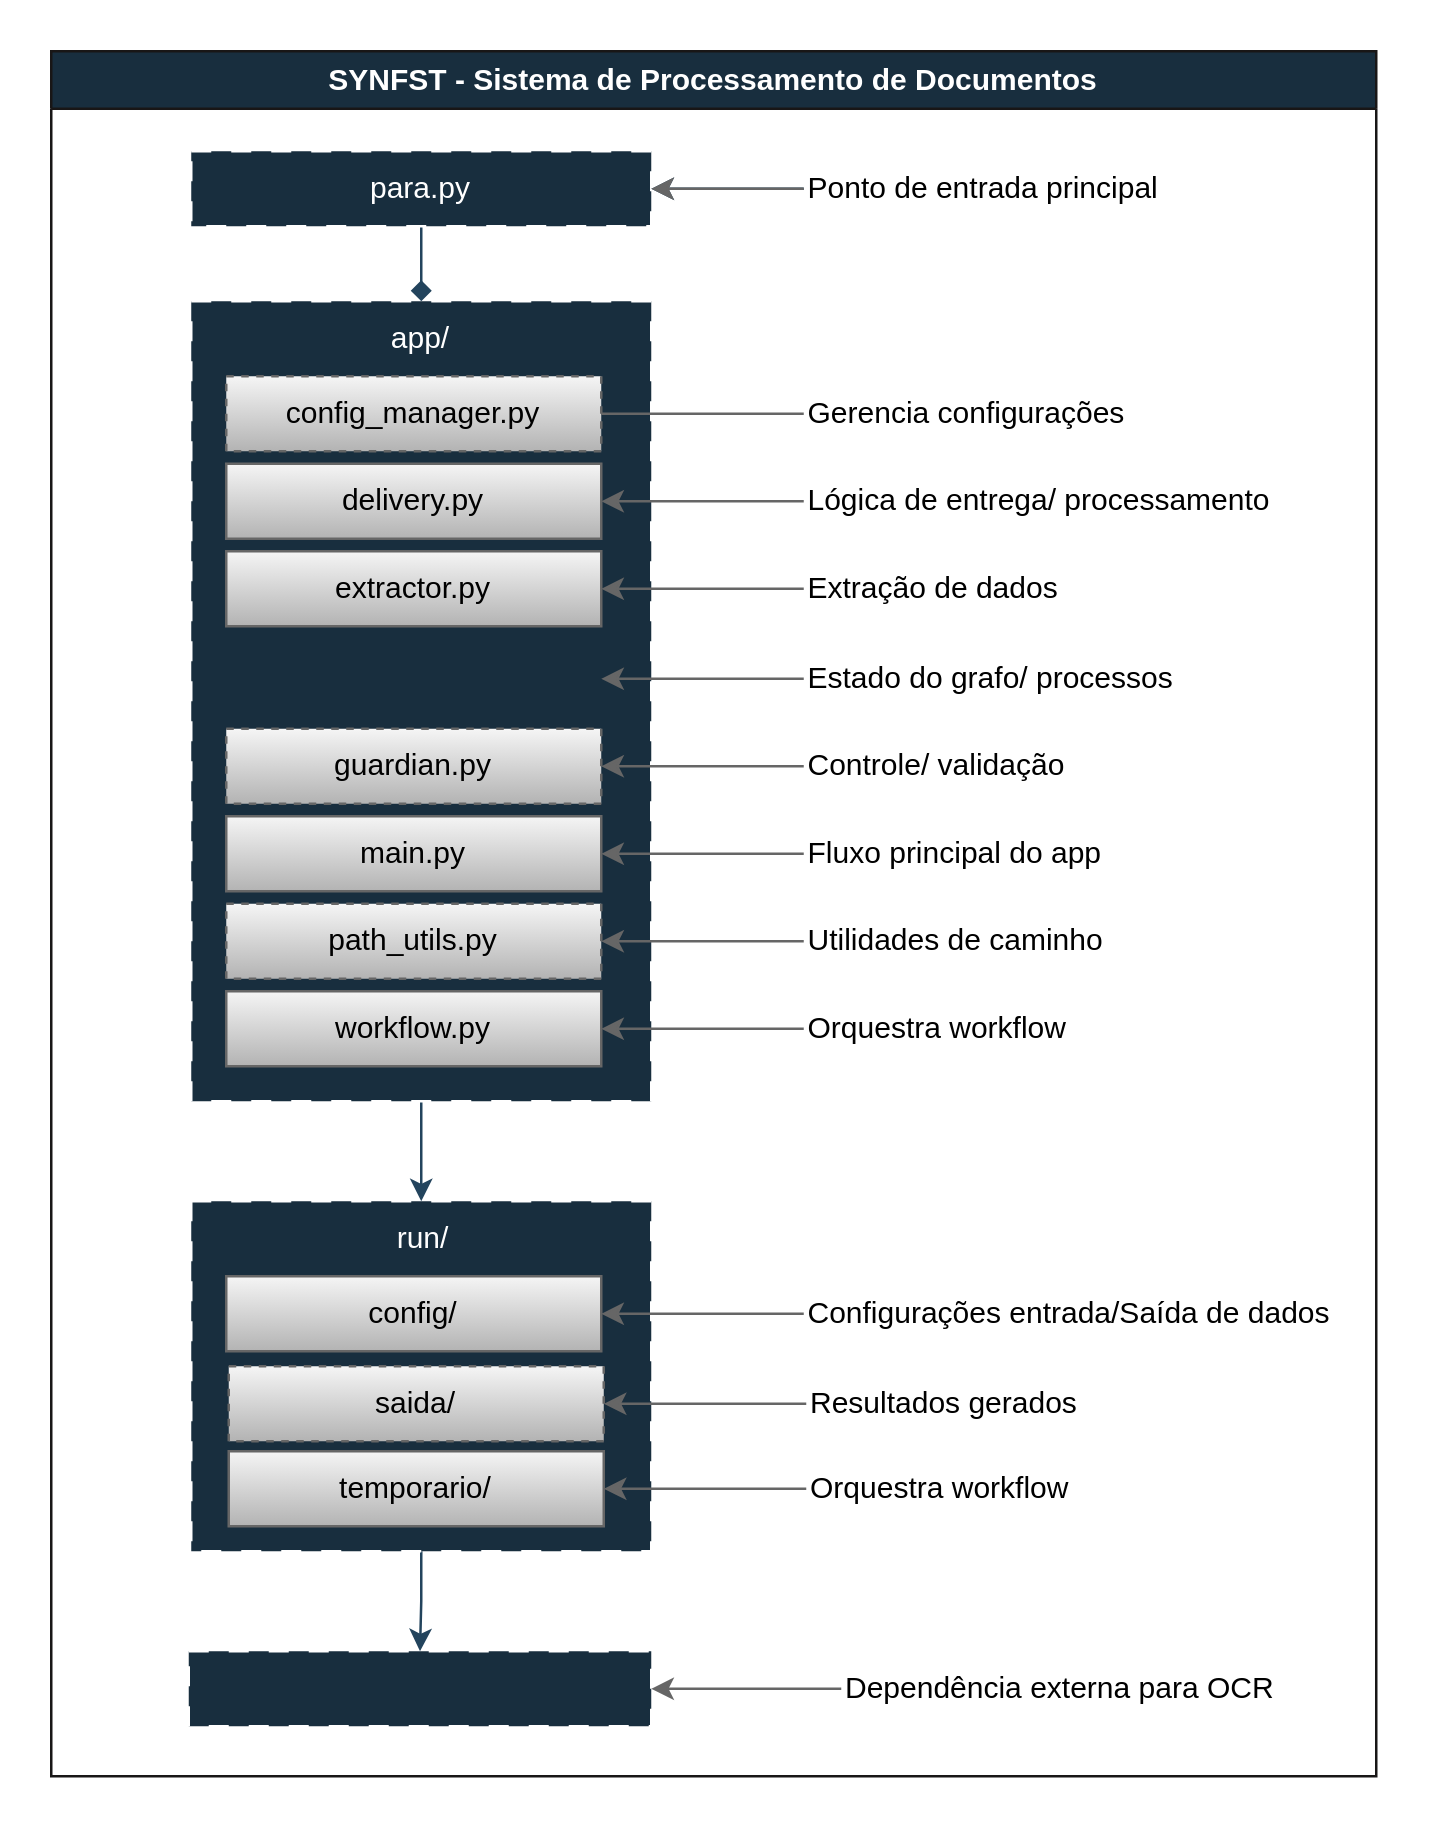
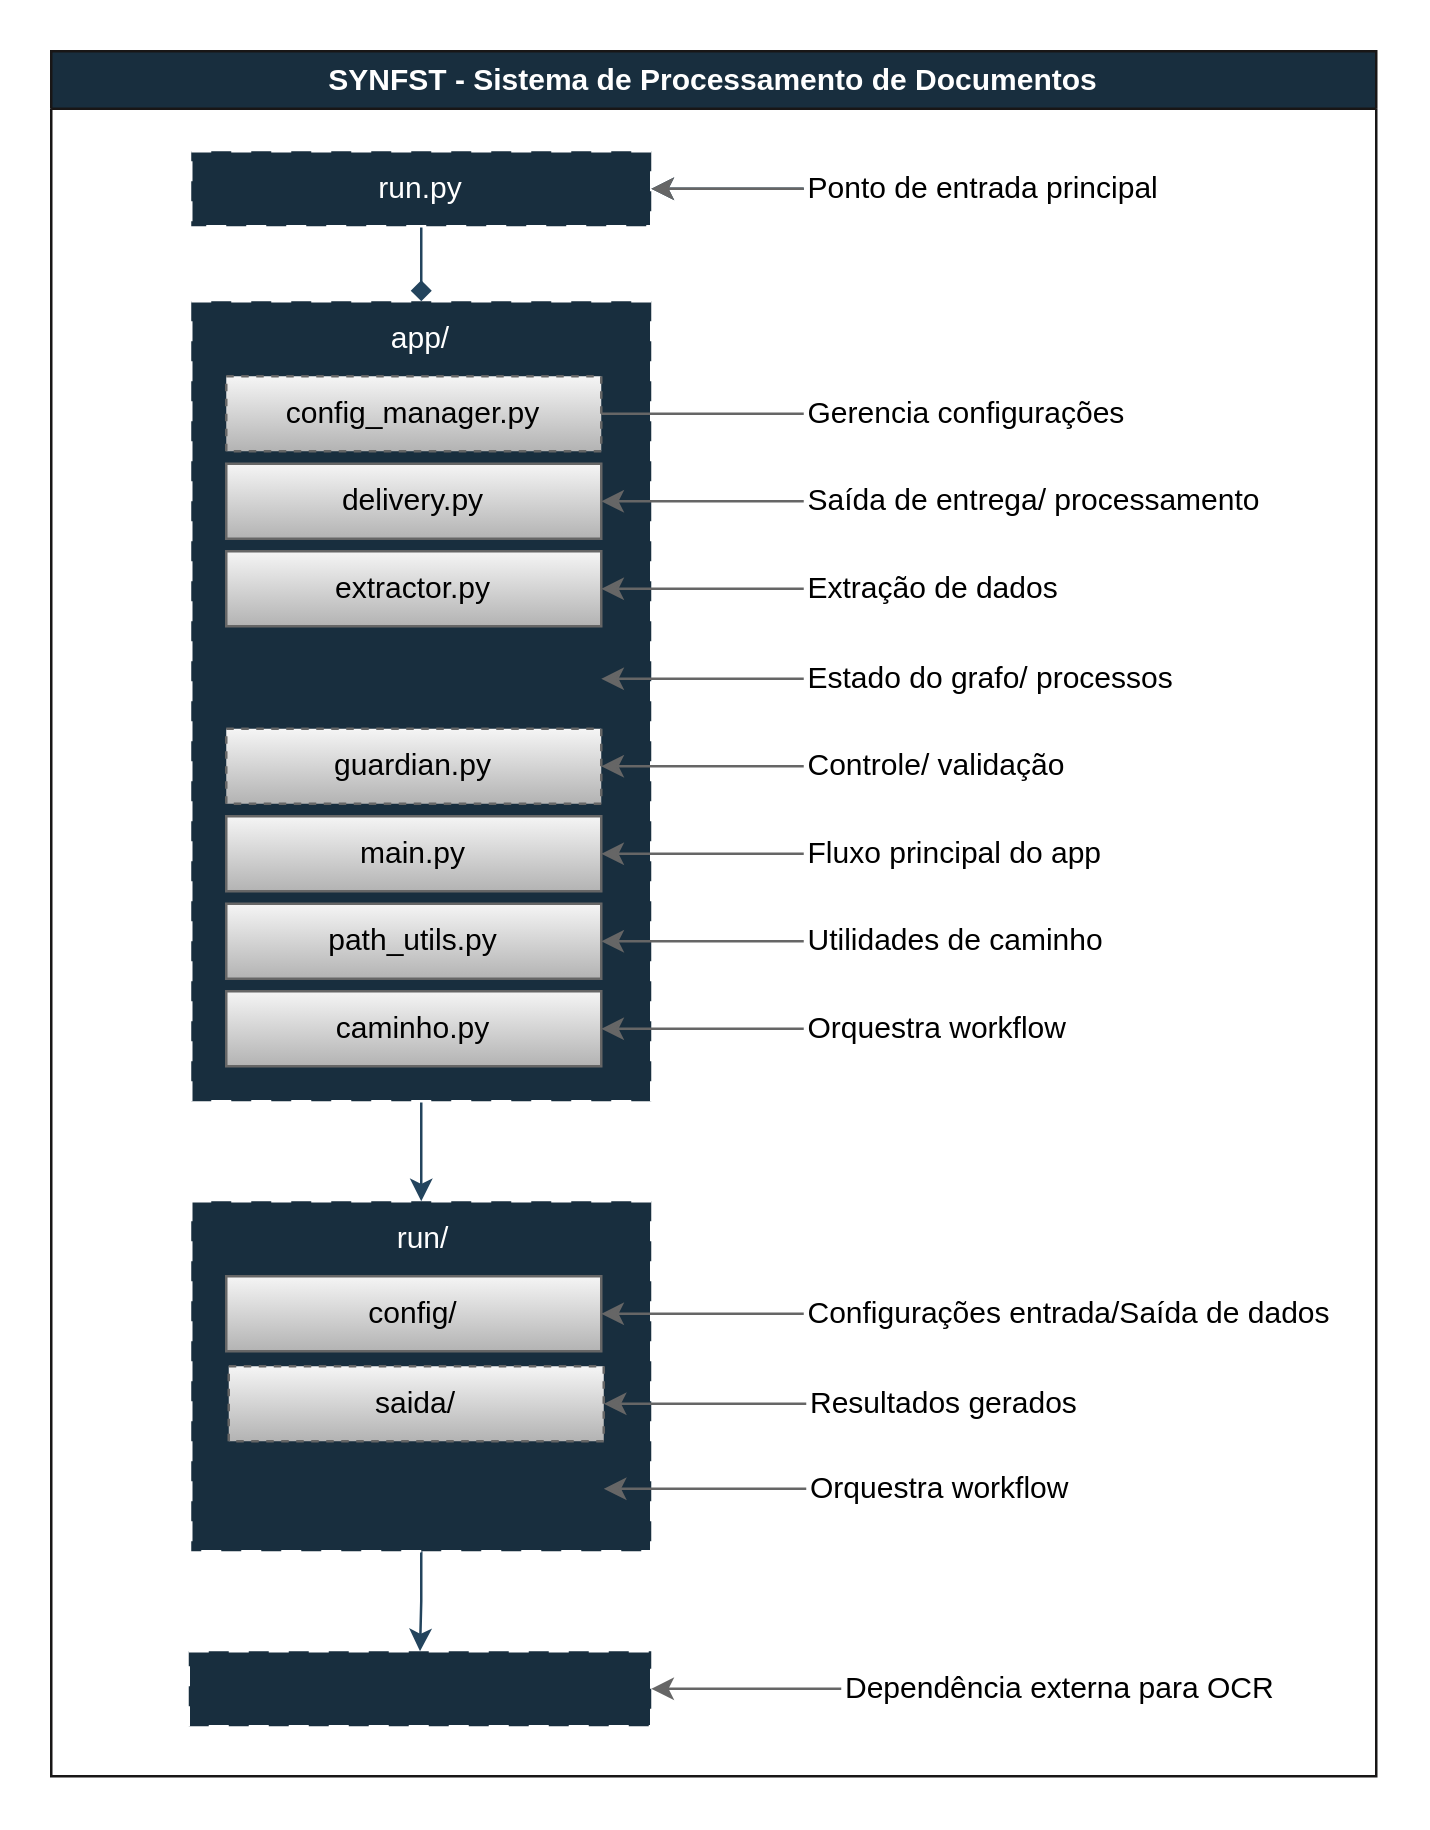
node "para.py": label "para.py" -> "run.py"
node "Lógica de entrega/ processamento": label "Lógica de entrega/ processamento" -> "Saída de entrega/ processamento"
node "path_utils.py": style dashed -> solid
node "workflow.py": label "workflow.py" -> "caminho.py"
node "temporario/": removed
